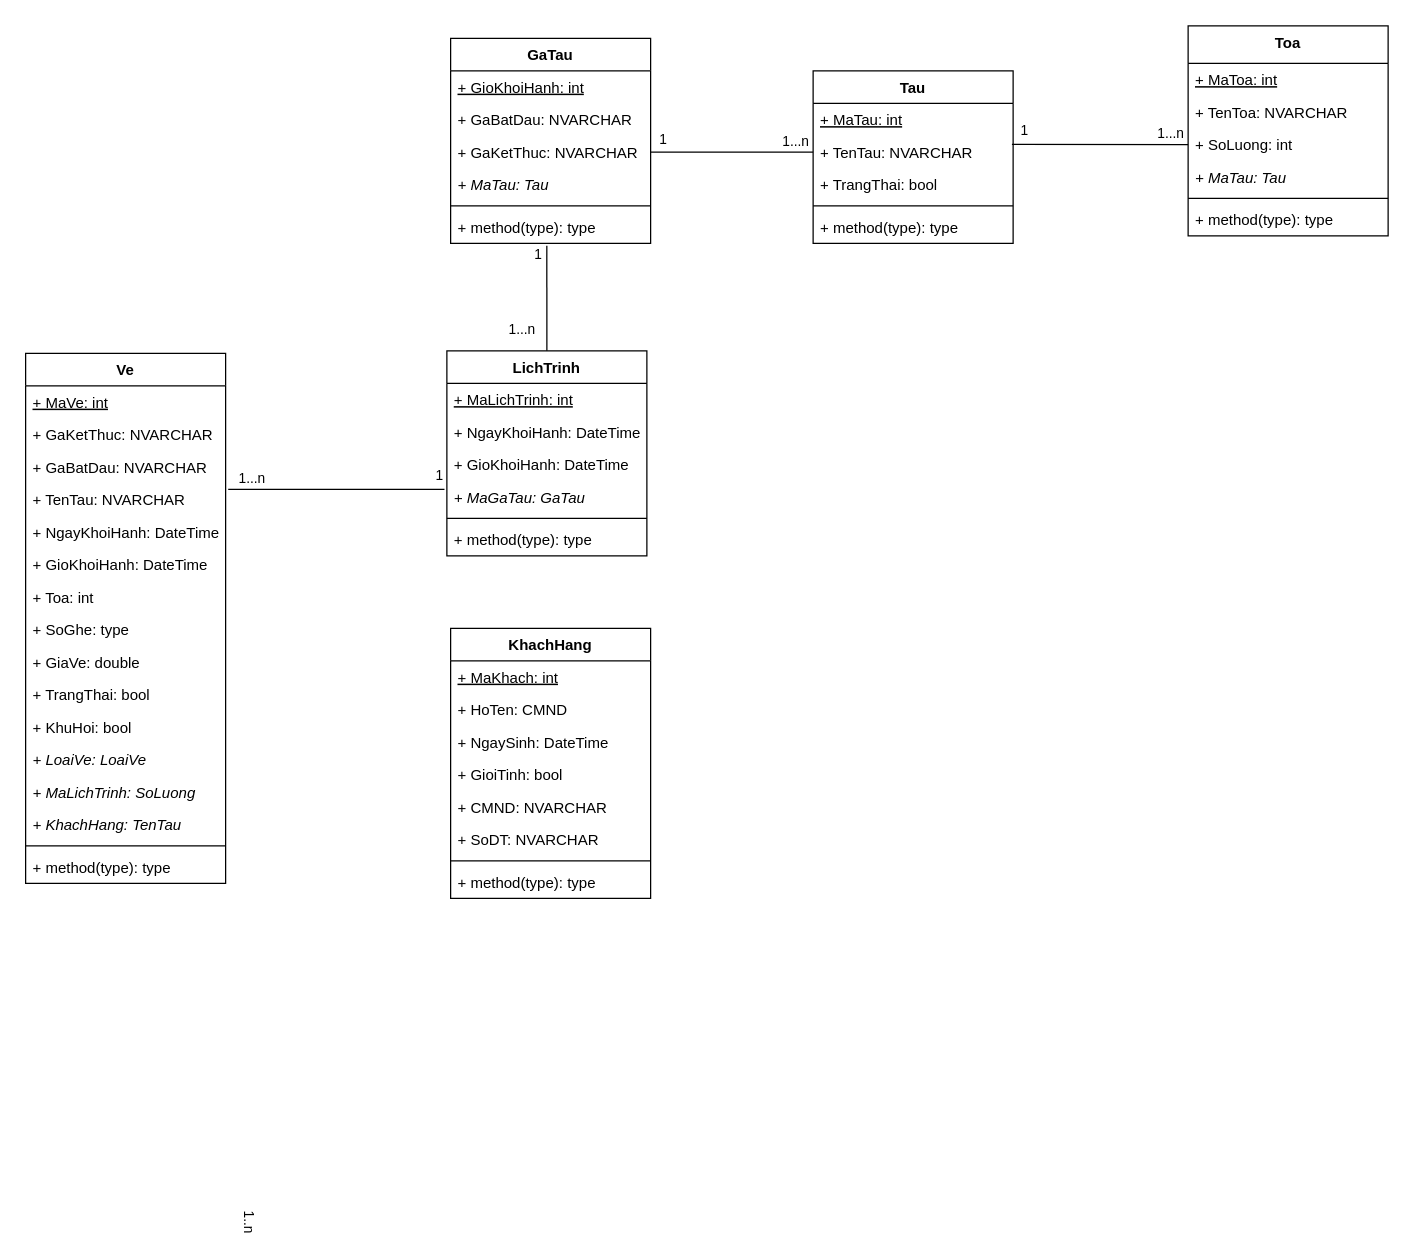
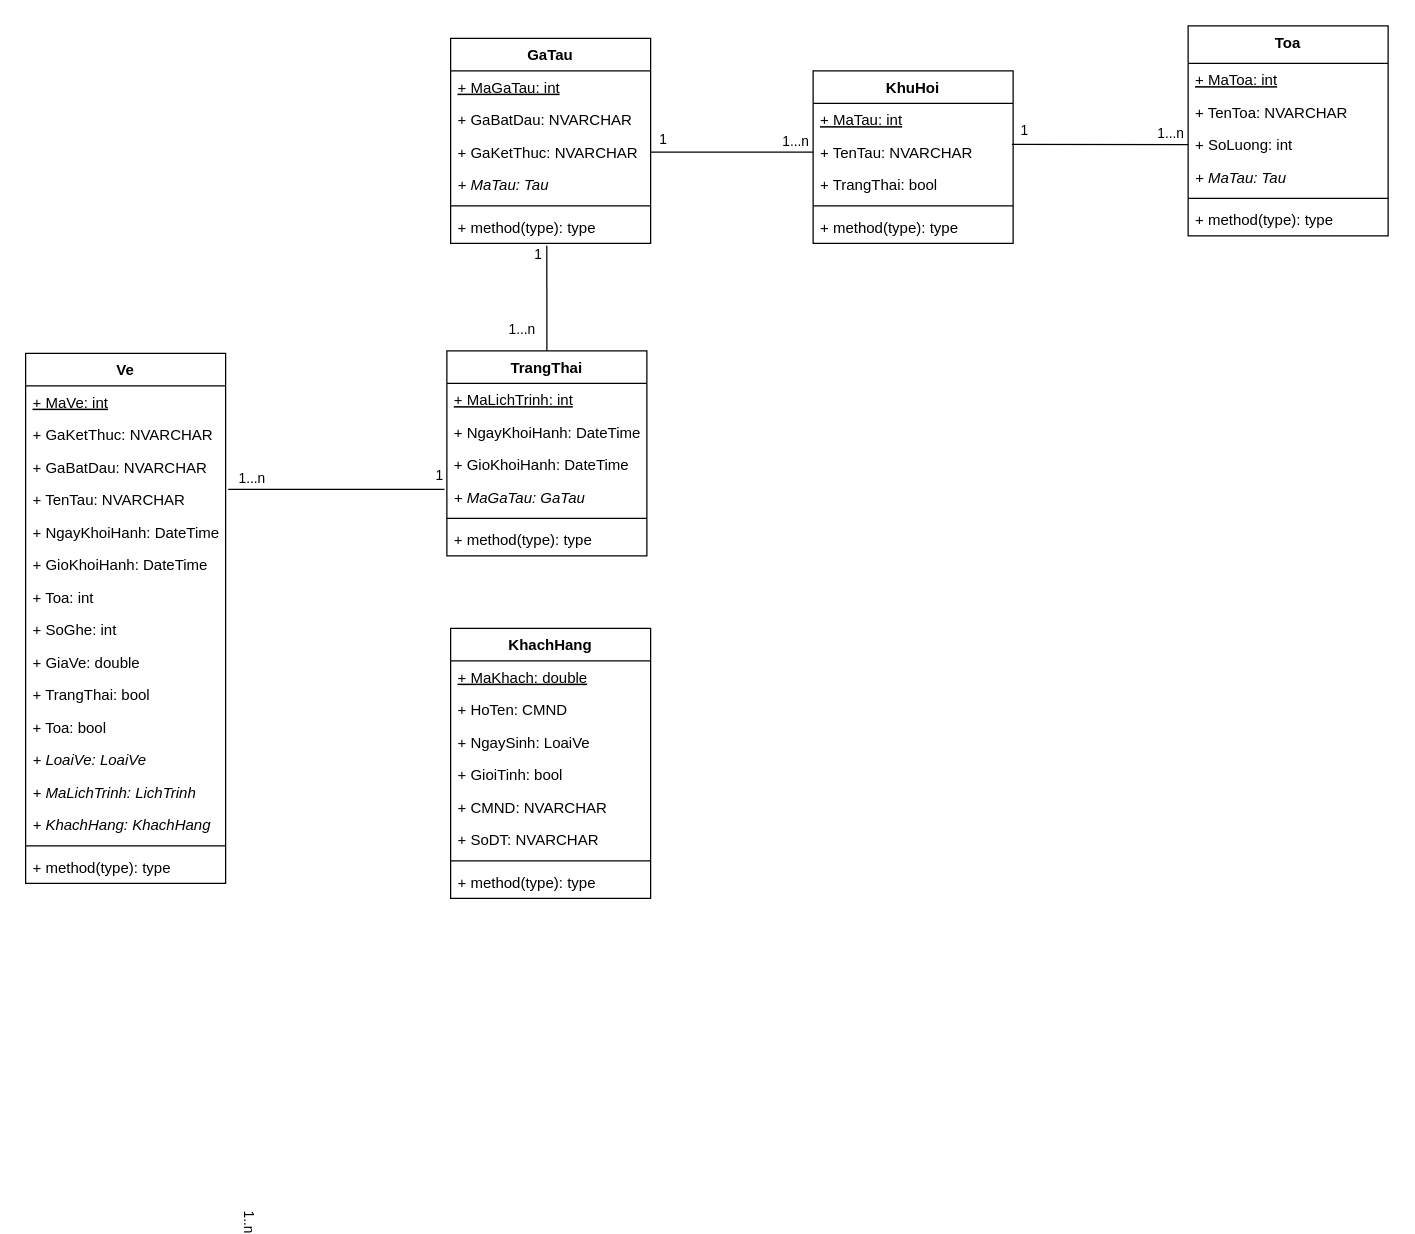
node "+ GioKhoiHanh: int": label "+ GioKhoiHanh: int" -> "+ MaGaTau: int"
node "Tau": label "Tau" -> "KhuHoi"
node "LichTrinh": label "LichTrinh" -> "TrangThai"
node "+ SoGhe: type": label "+ SoGhe: type" -> "+ SoGhe: int"
node "+ MaKhach: int": label "+ MaKhach: int" -> "+ MaKhach: double"
node "+ KhuHoi: bool": label "+ KhuHoi: bool" -> "+ Toa: bool"
node "+ NgaySinh: DateTime": label "+ NgaySinh: DateTime" -> "+ NgaySinh: LoaiVe"
node "+ MaLichTrinh: SoLuong": label "+ MaLichTrinh: SoLuong" -> "+ MaLichTrinh: LichTrinh"
node "+ KhachHang: TenTau": label "+ KhachHang: TenTau" -> "+ KhachHang: KhachHang"
